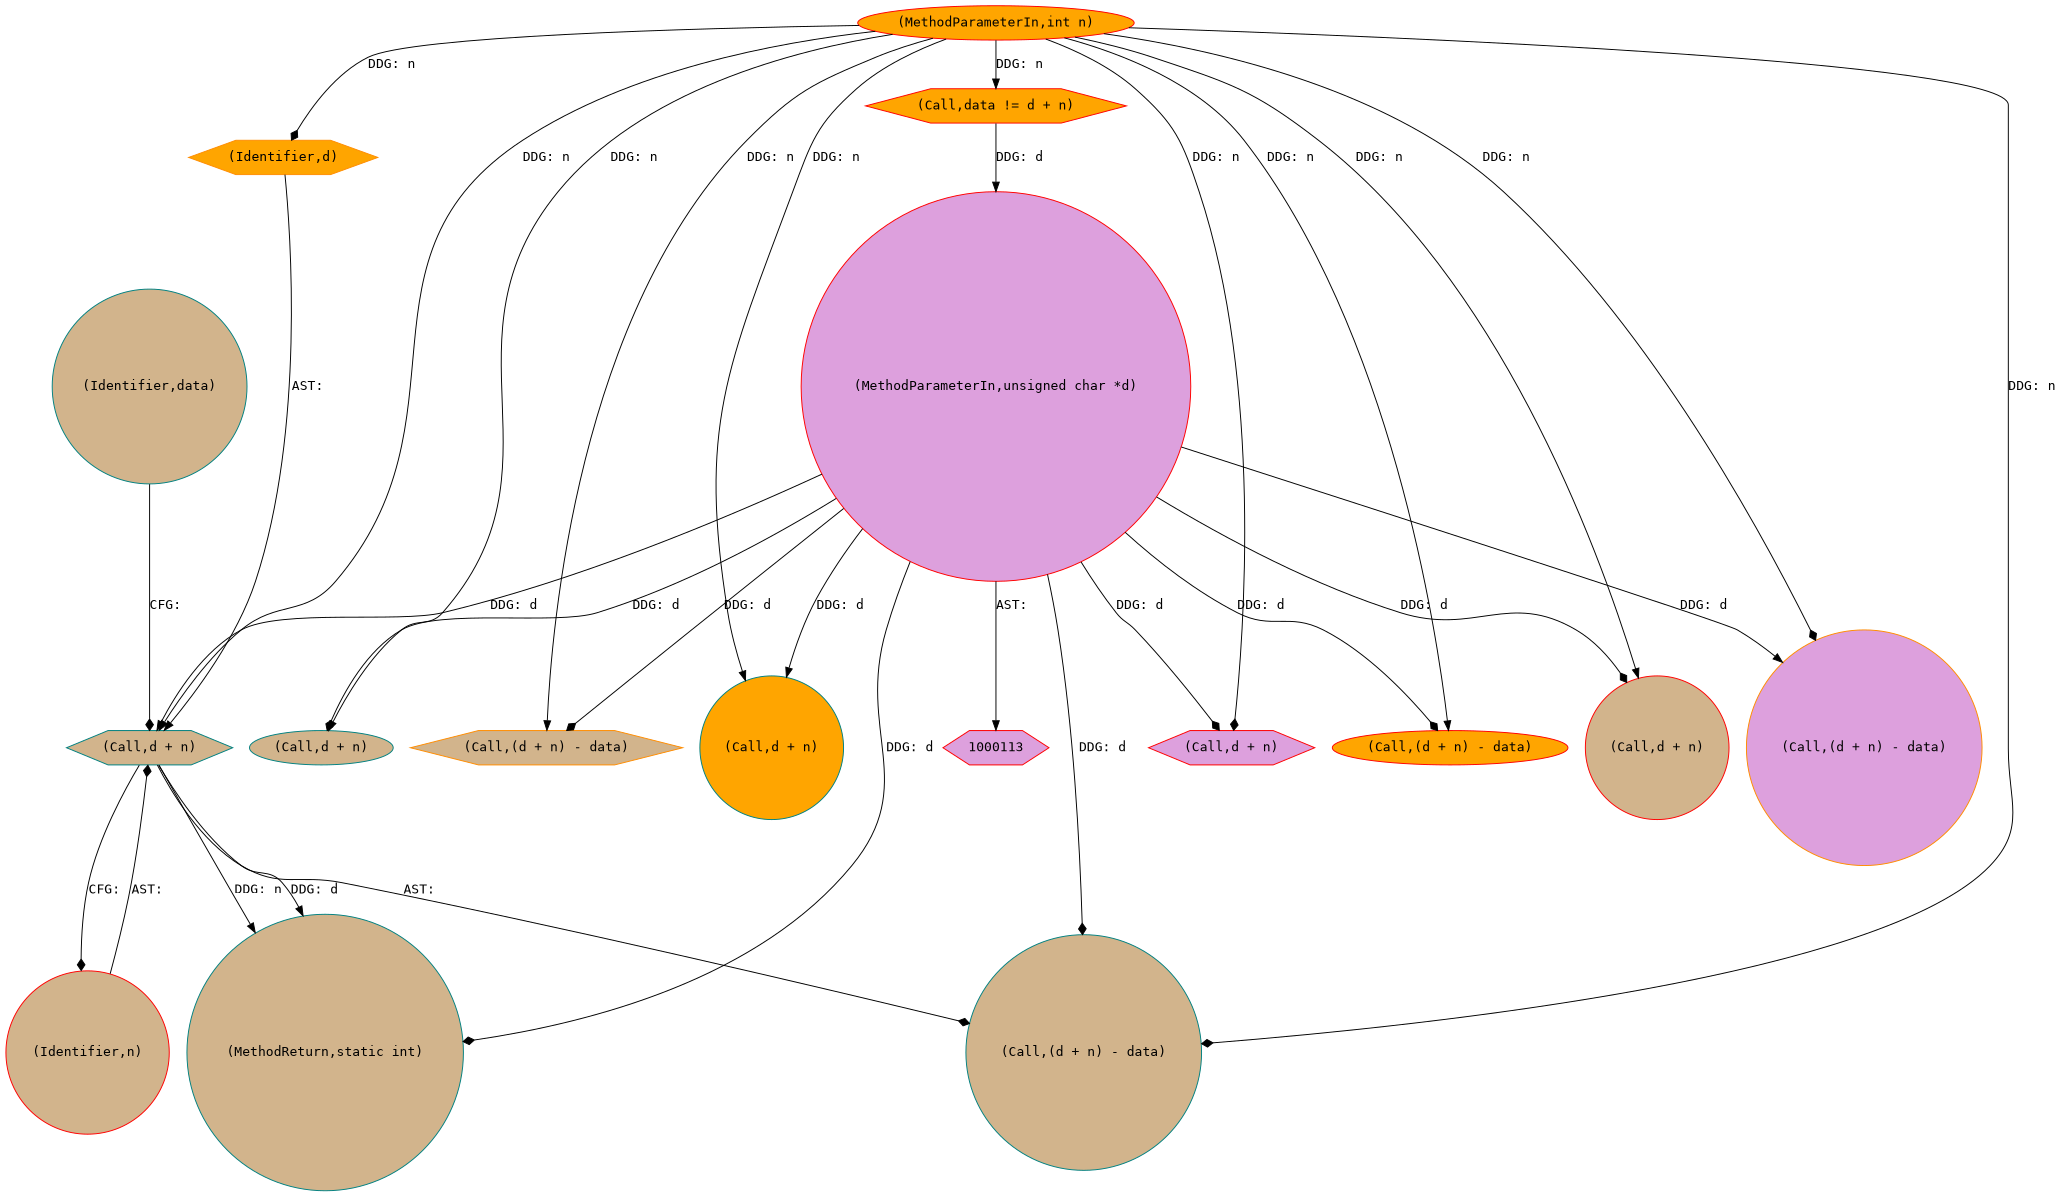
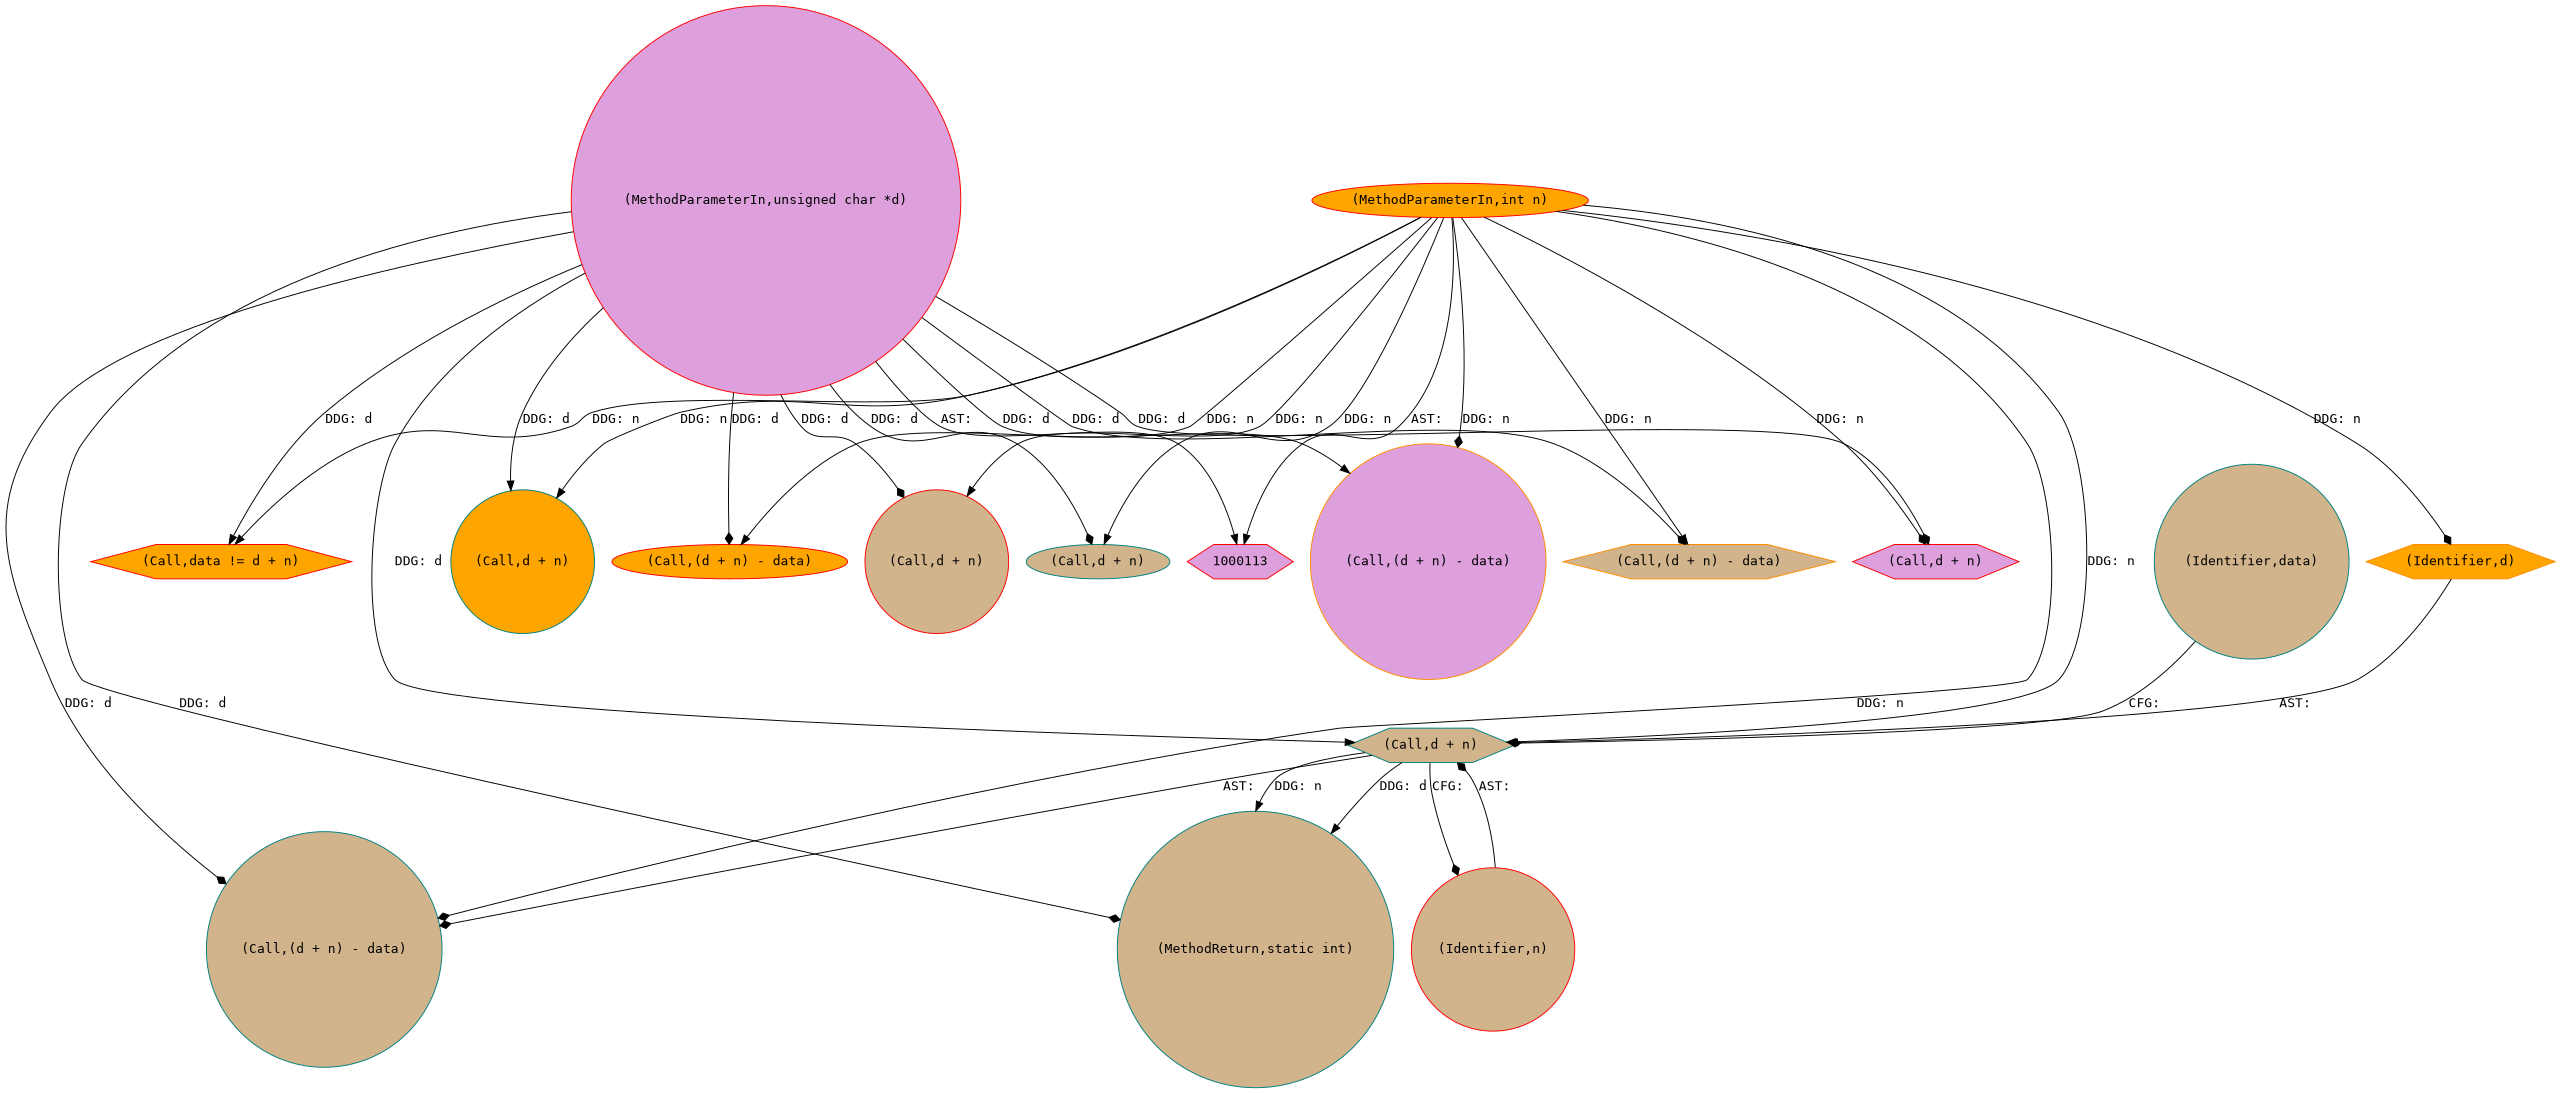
edge "(Call,data != d + n)" -> "(MethodParameterIn,unsigned char *d)": reversed
edge "(MethodParameterIn,int n)" -> "1000113": added, label "AST:"
